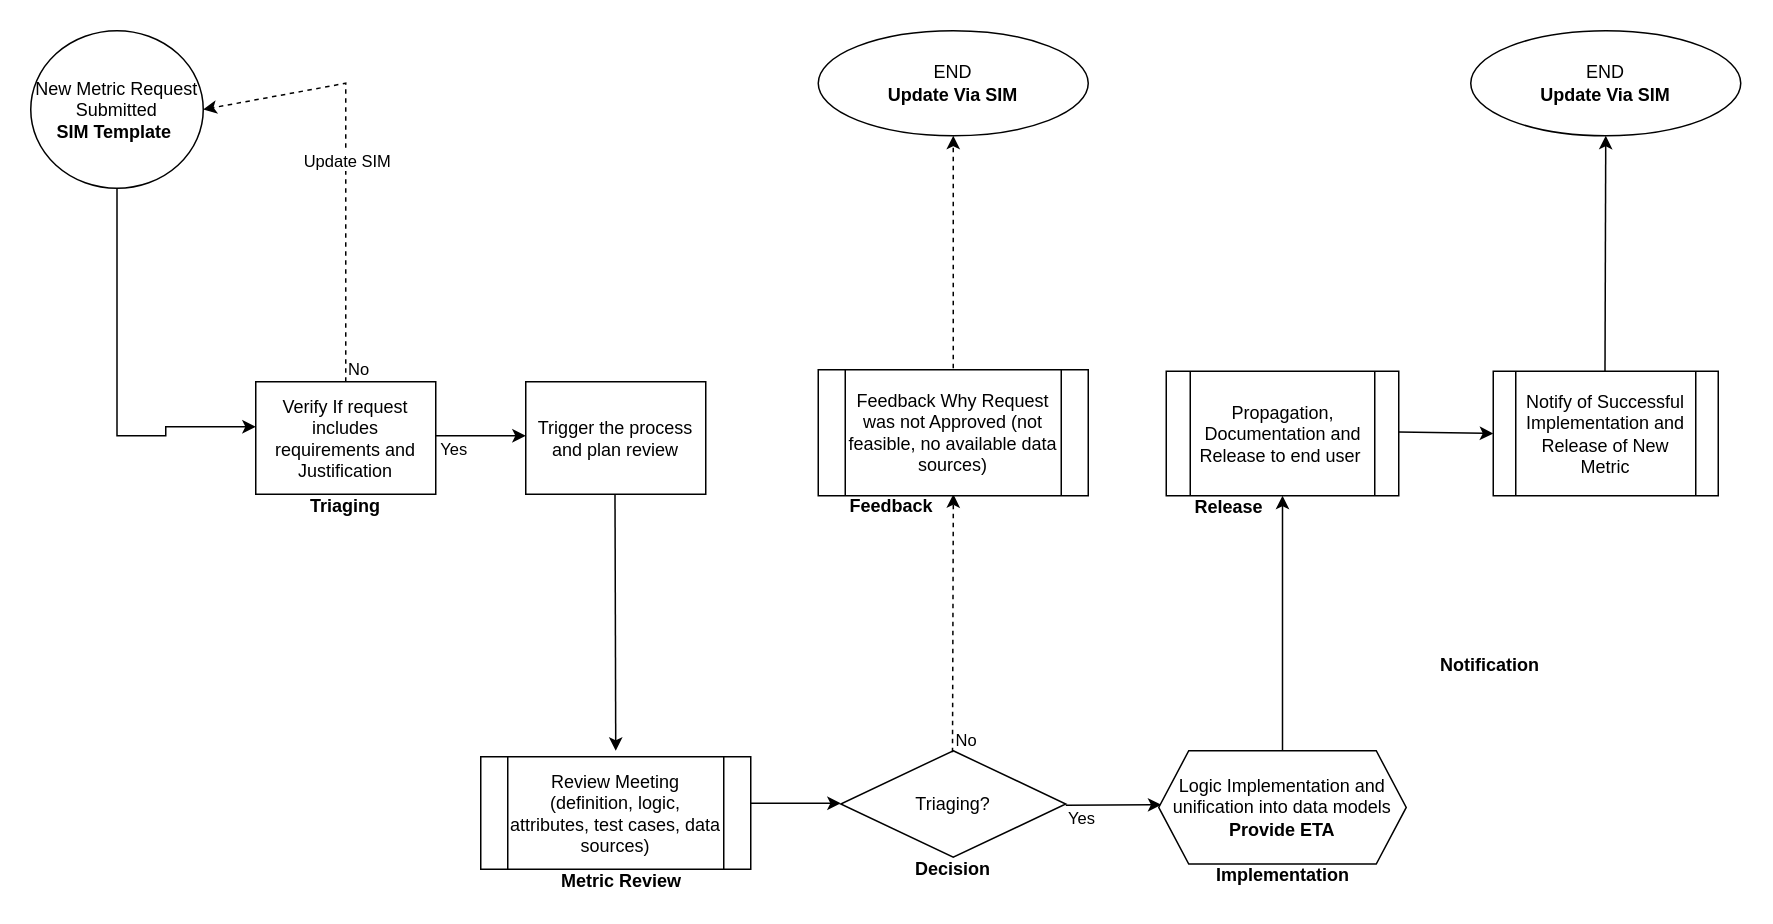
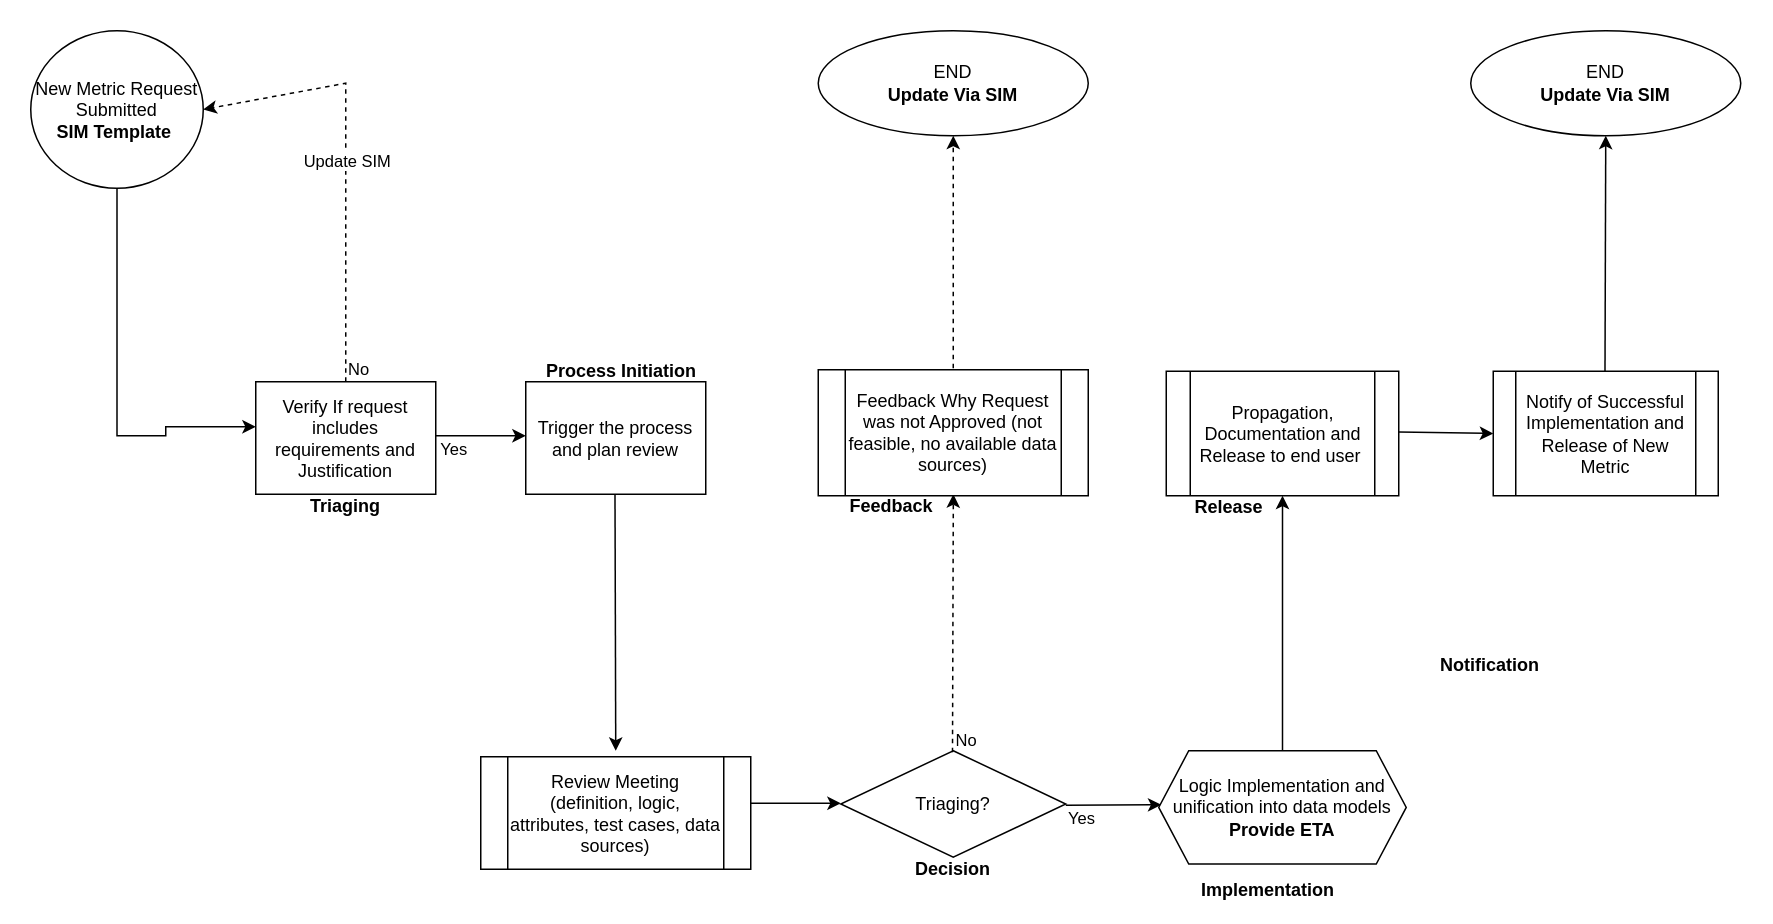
node "Process Initiation": added
node "Implementation": moved (1283, 875) -> (1268, 890)
node "Metric Review": removed
